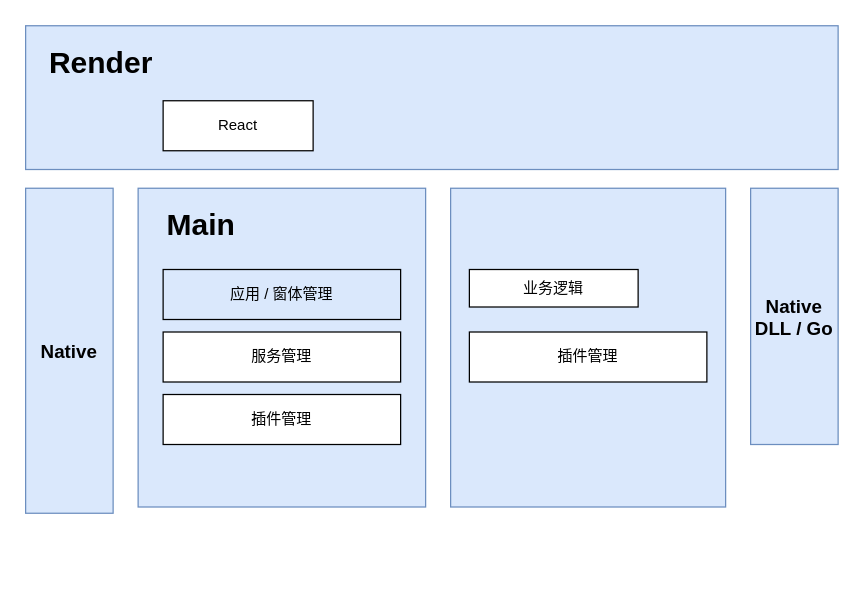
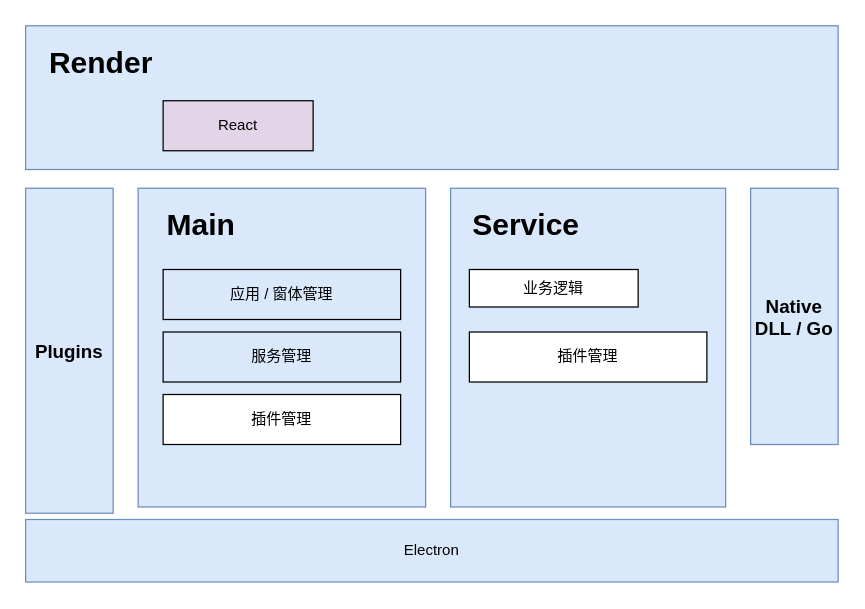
node "React": fillcolor #ffffff -> #e1d5e7
node "Service": added
node "Native": label "Native" -> "Plugins"
node "服务管理": fillcolor #ffffff -> #dae8fc
node "Electron": added
